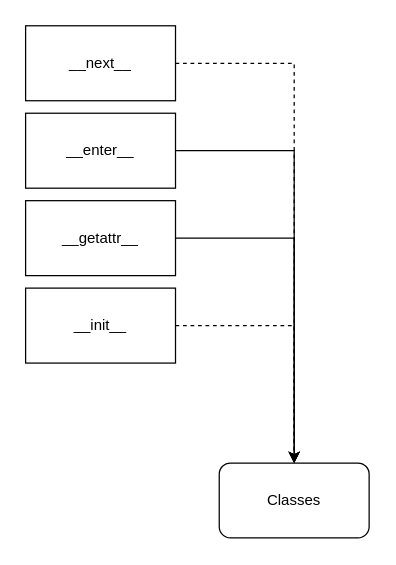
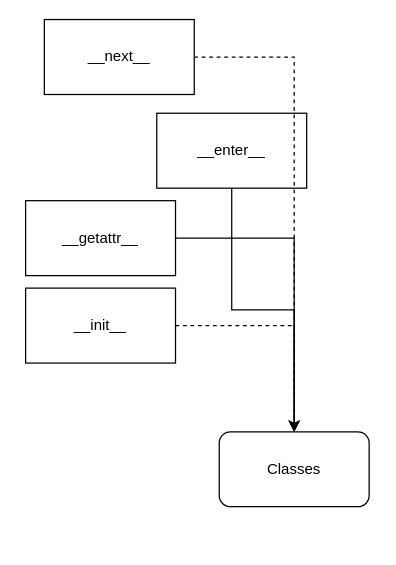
node "__next__": moved (101, 63) -> (119, 57)
node "__enter__": moved (101, 151) -> (232, 151)
node "Classes": moved (294, 501) -> (294, 469)
